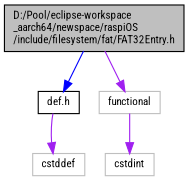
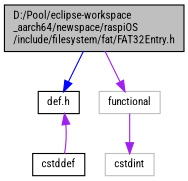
edge "def.h" -> "cstddef": reversed
node "cstddef": color grey75 -> black
